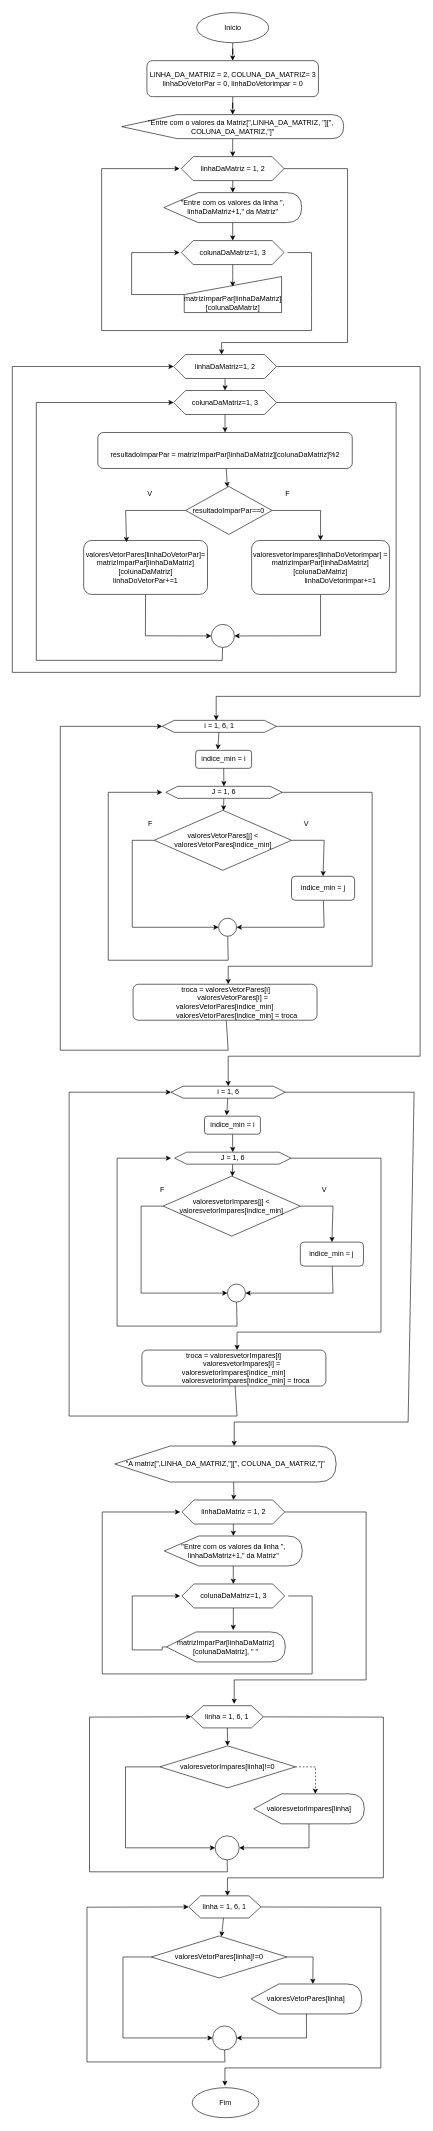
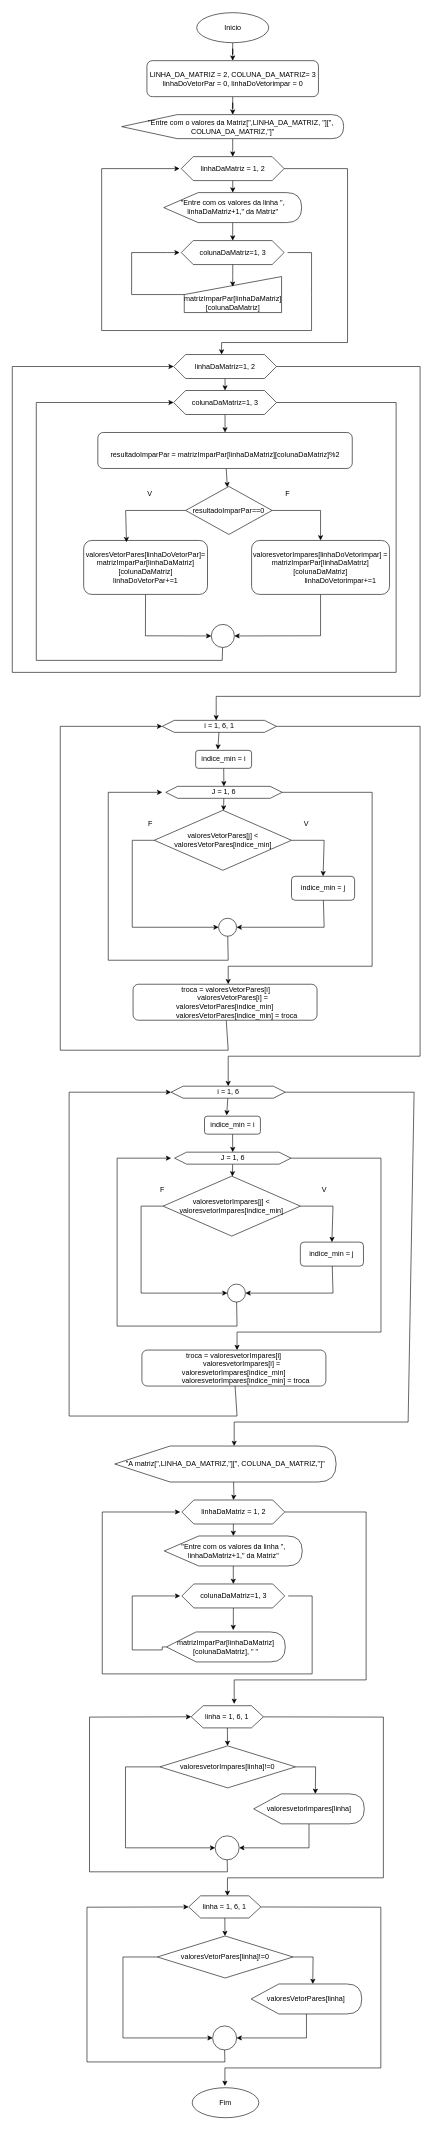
edge "valoresvetorImpares[linha]!=0" -> "valoresvetorImpares[linha]": style dashed -> solid
node "valoresVetorPares[linha]!=0": moved (219, 1958) -> (225, 1958)
